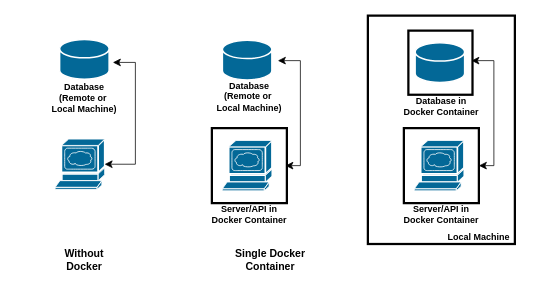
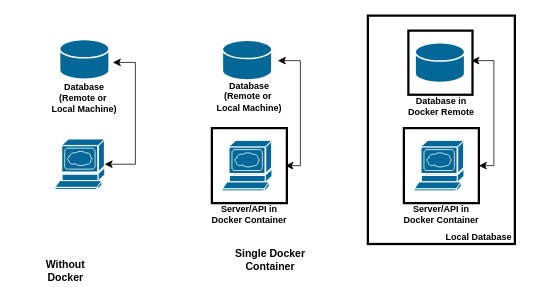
node "Database in Docker Container": label "Database in Docker Container" -> "Database in Docker Remote"
node "Local Machine": label "Local Machine" -> "Local Database"
node "Without Docker": moved (84, 259) -> (66, 270)
